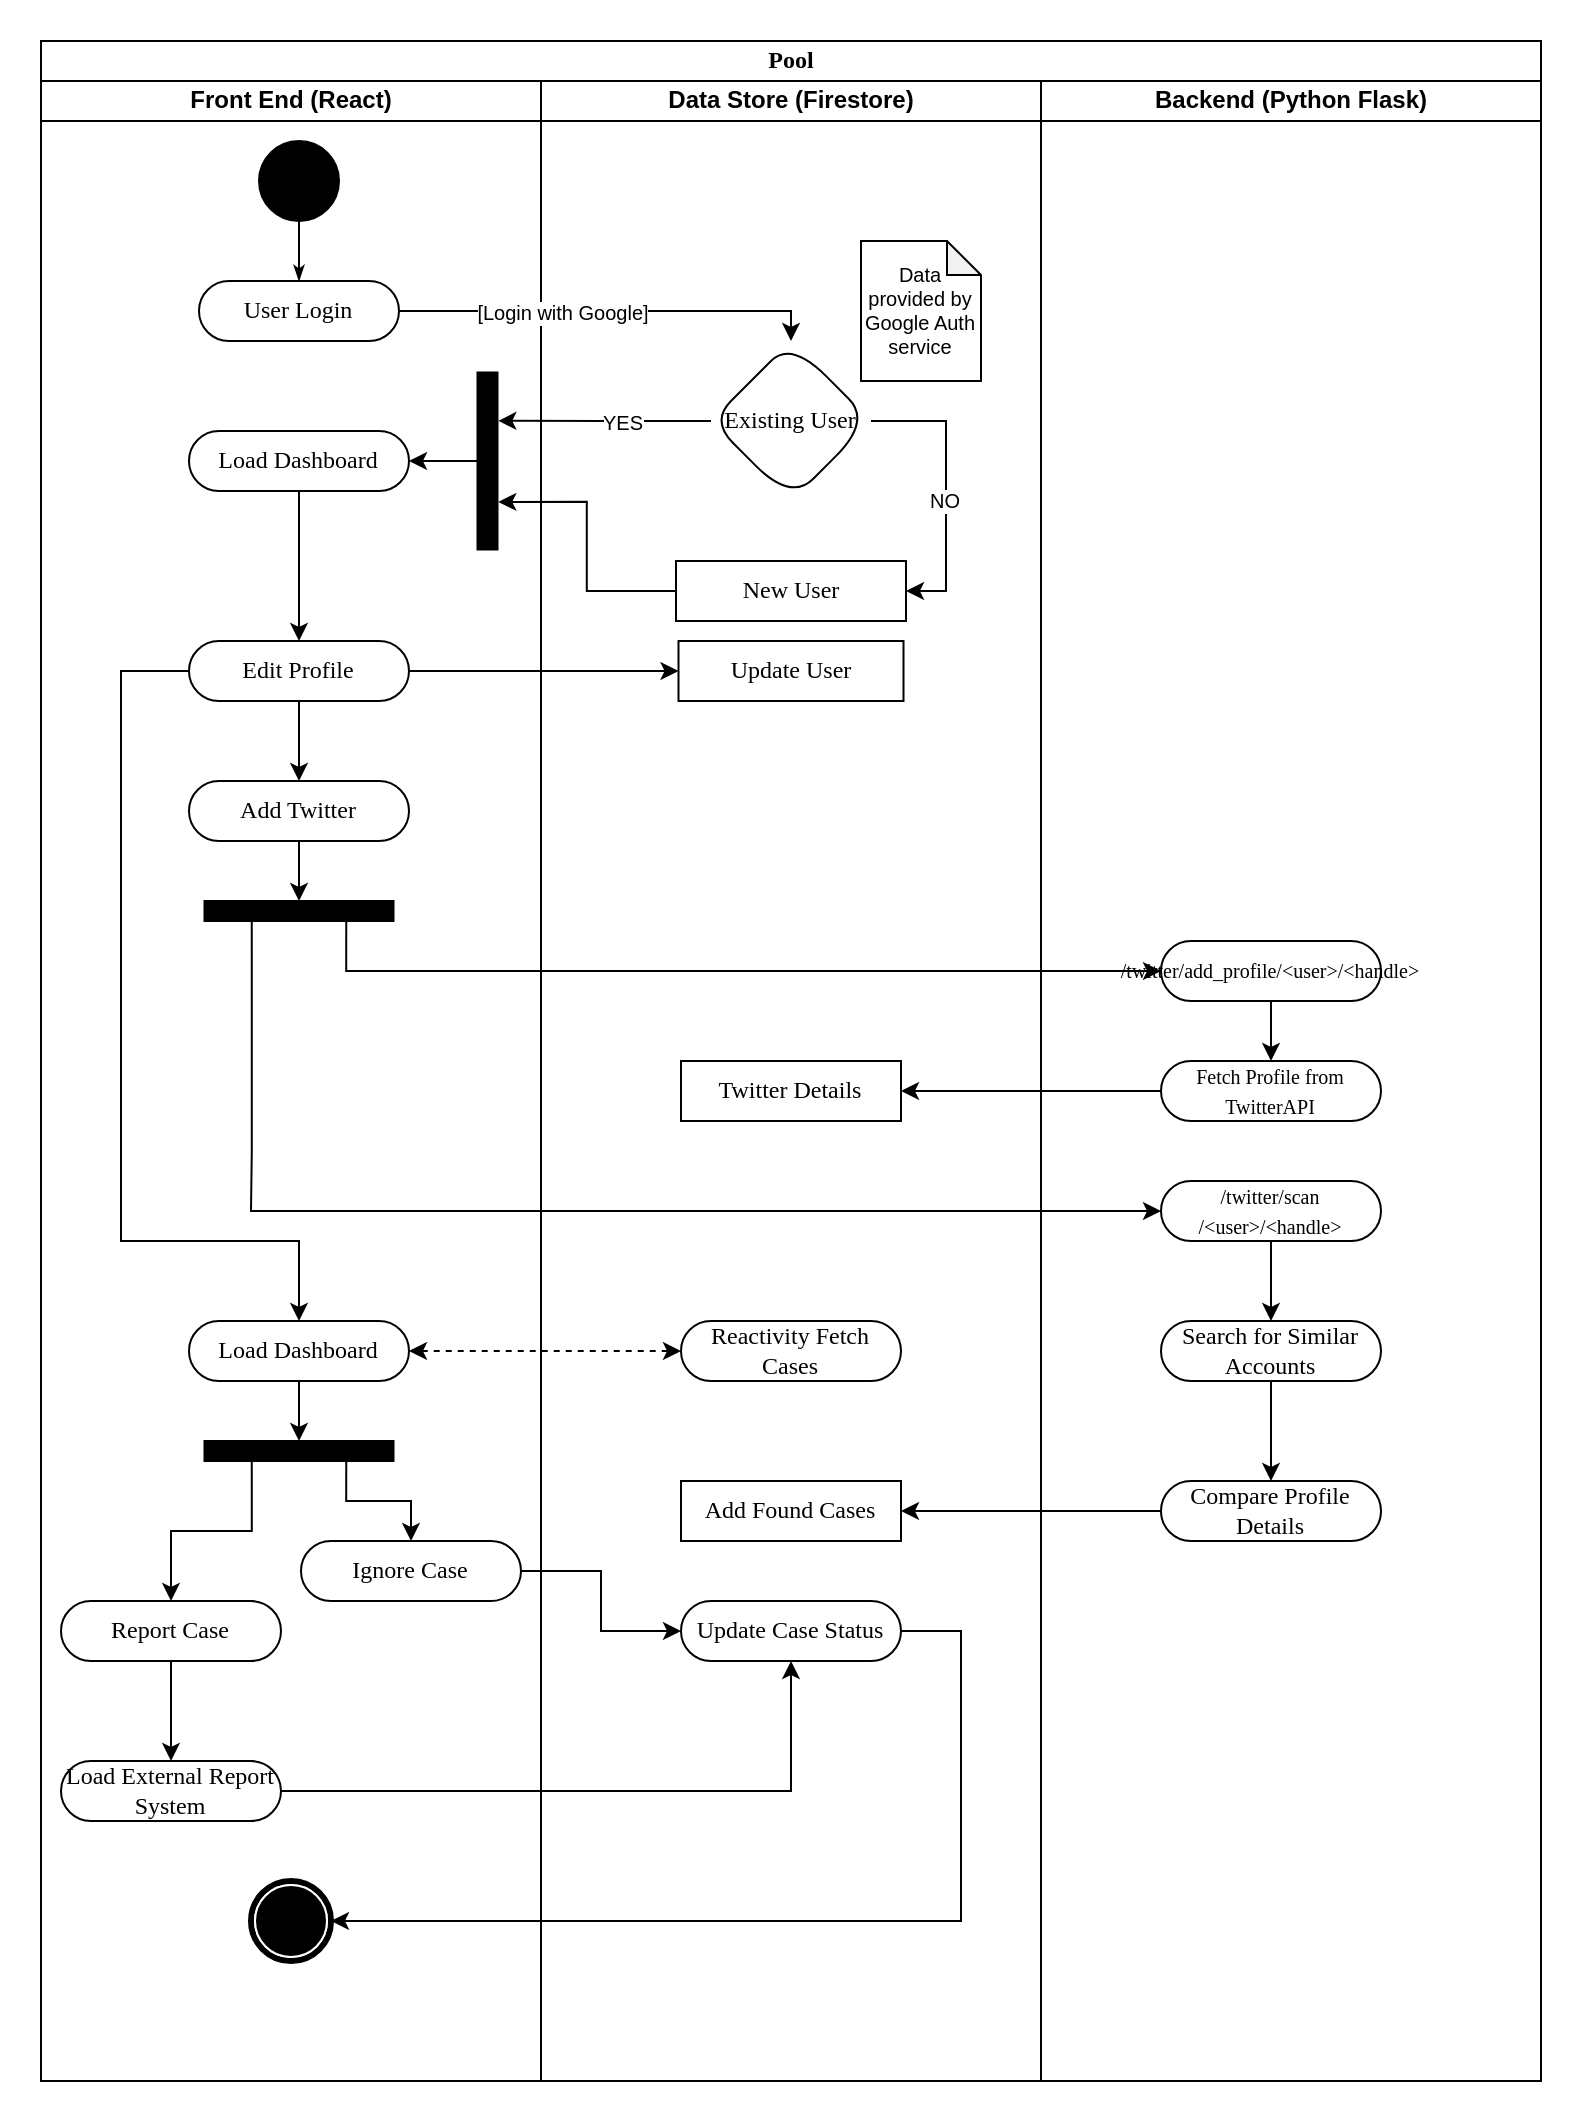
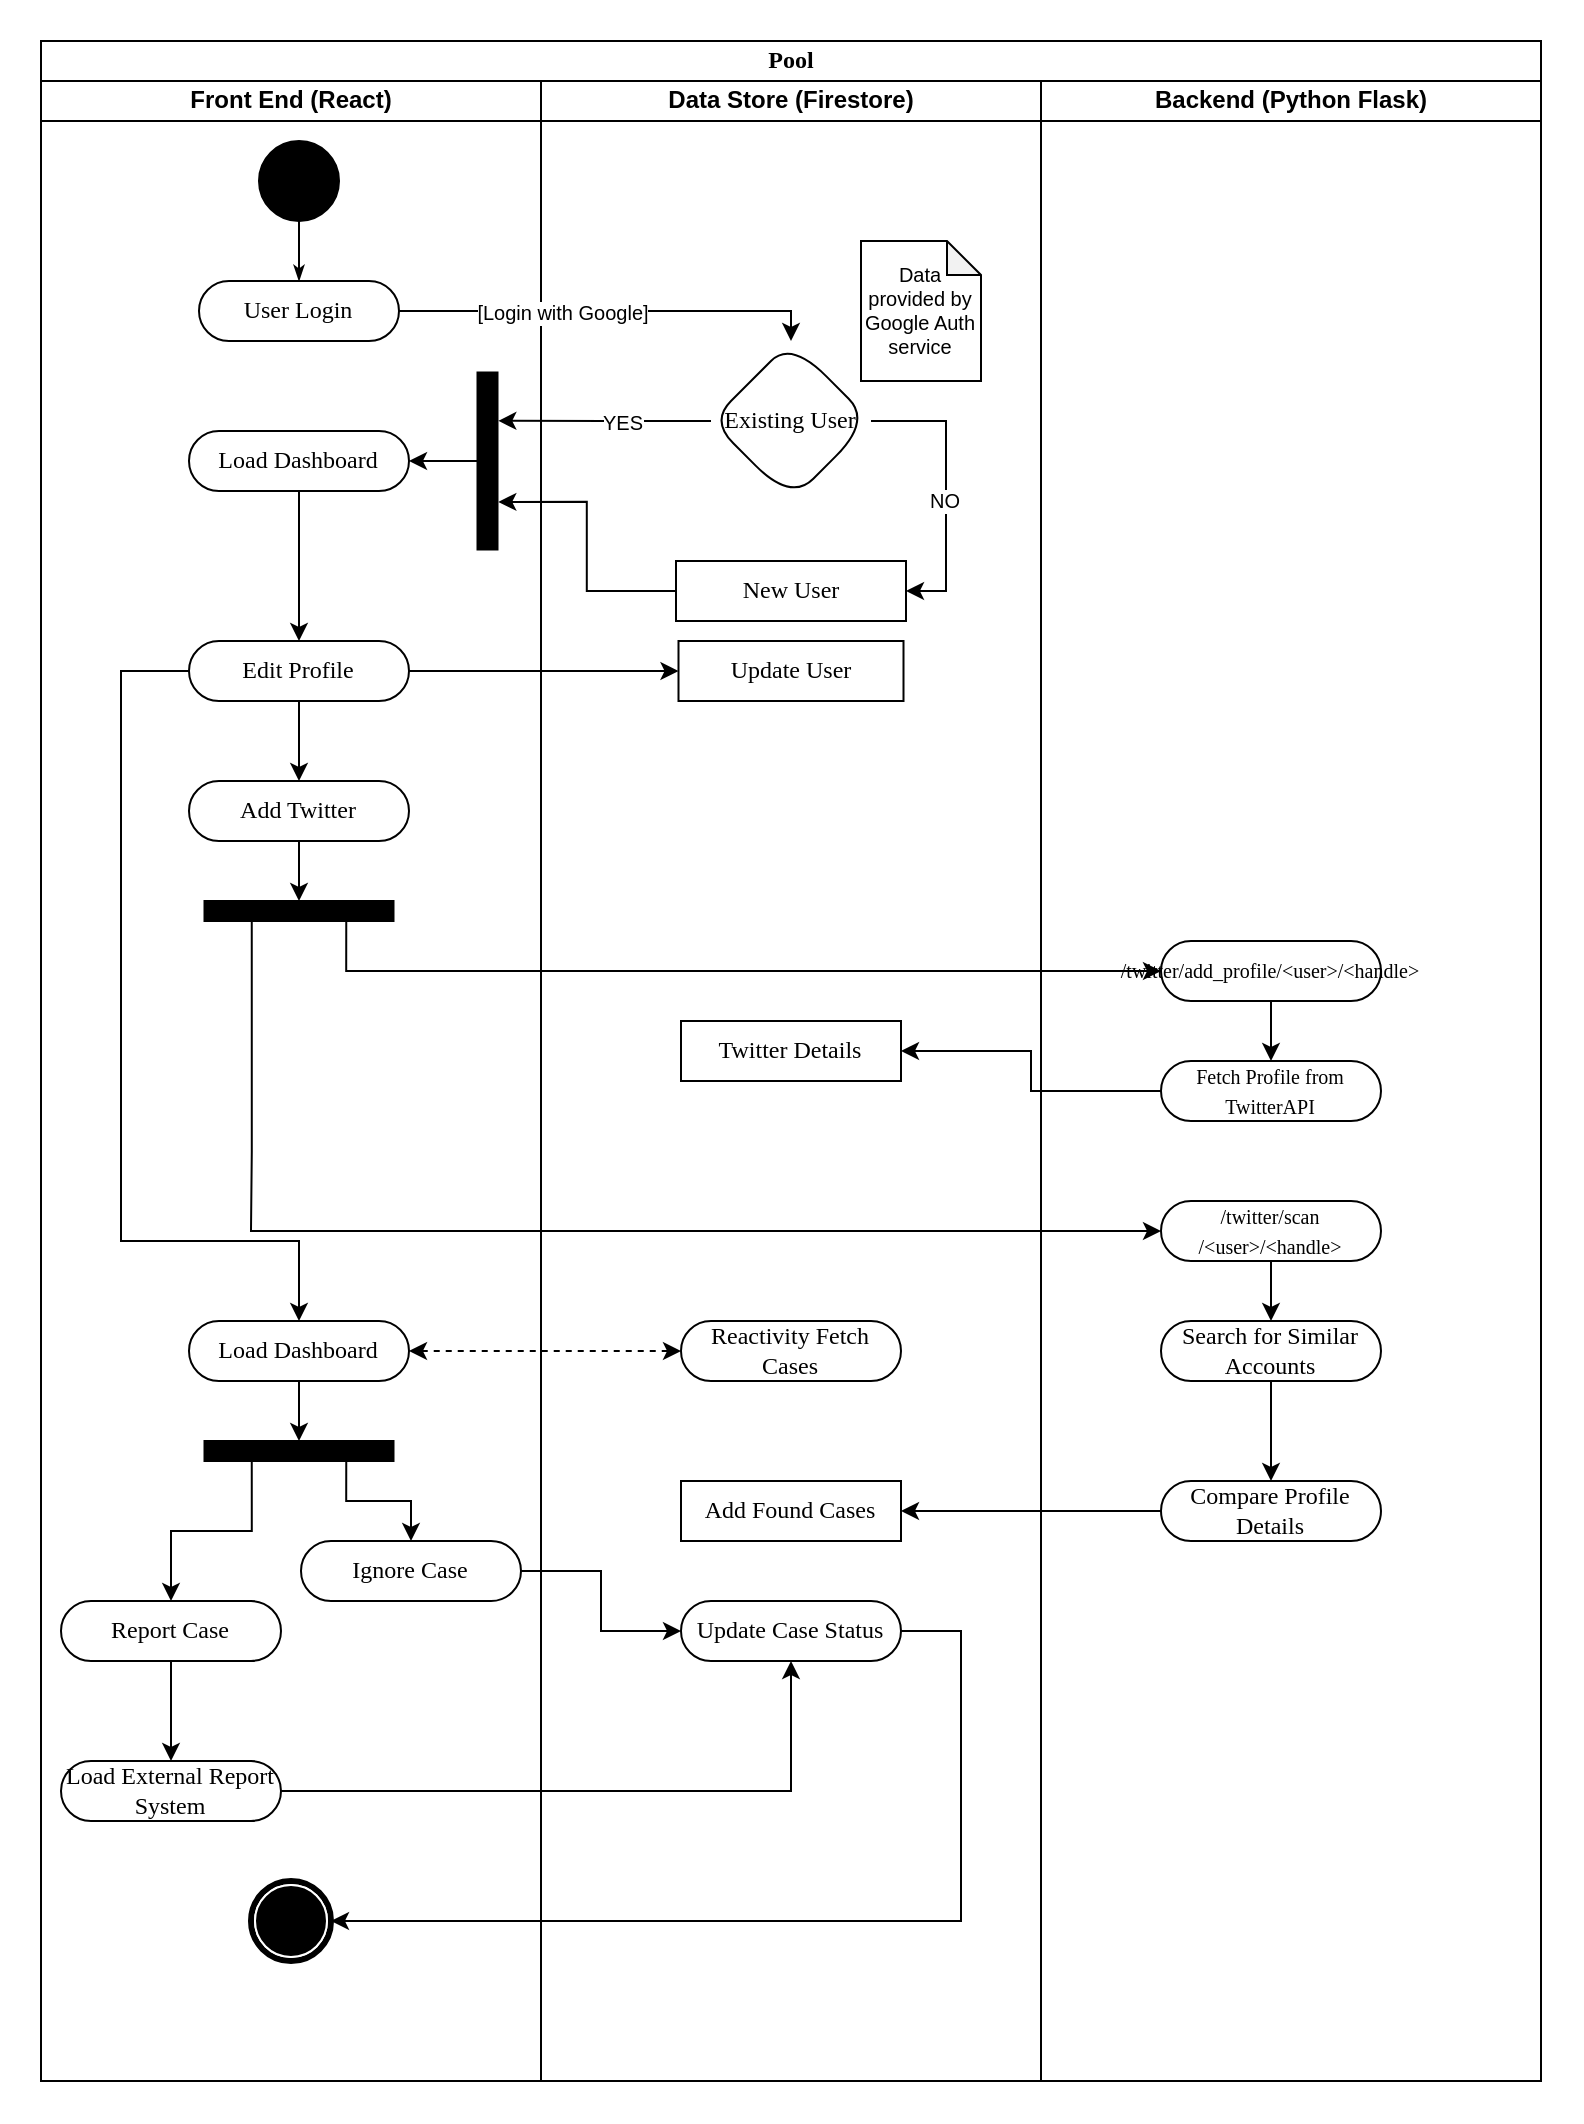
node "Twitter Details": moved (791, 1091) -> (791, 1051)
node "/twitter/scan /<user>/<handle>": moved (1271, 1211) -> (1271, 1231)
